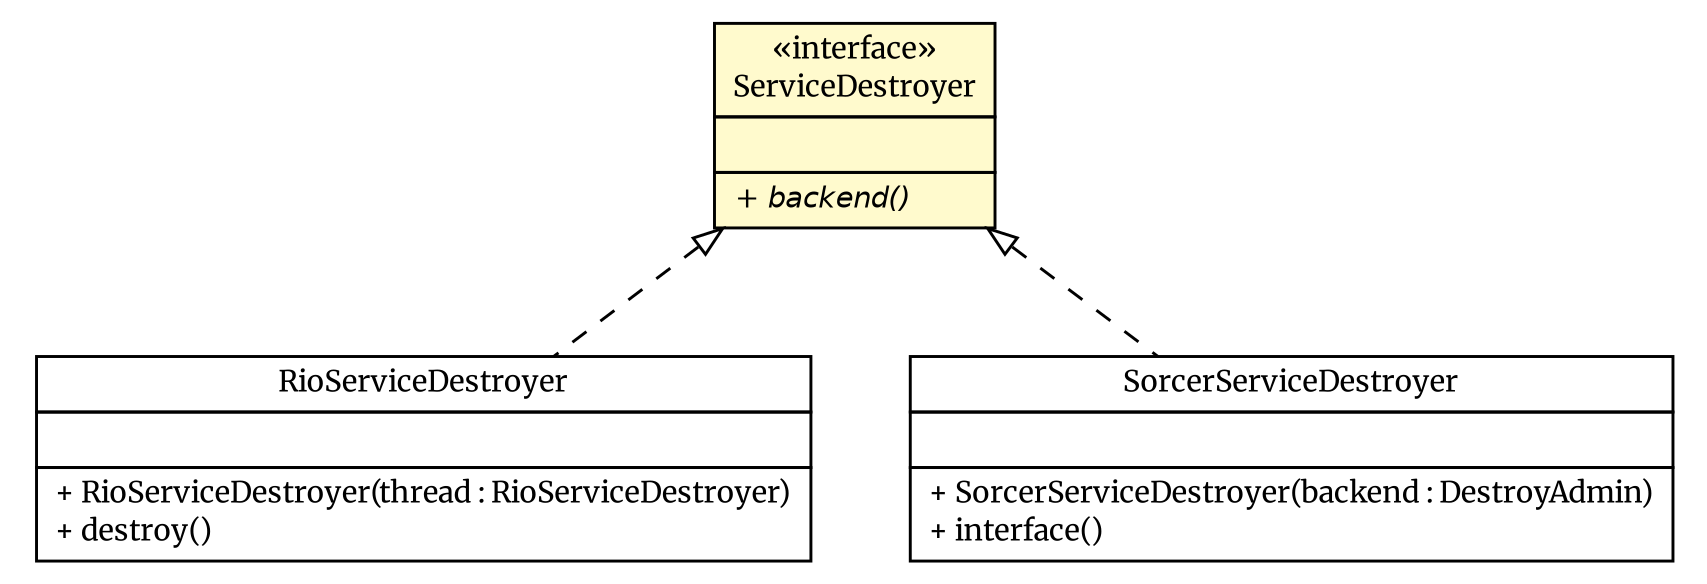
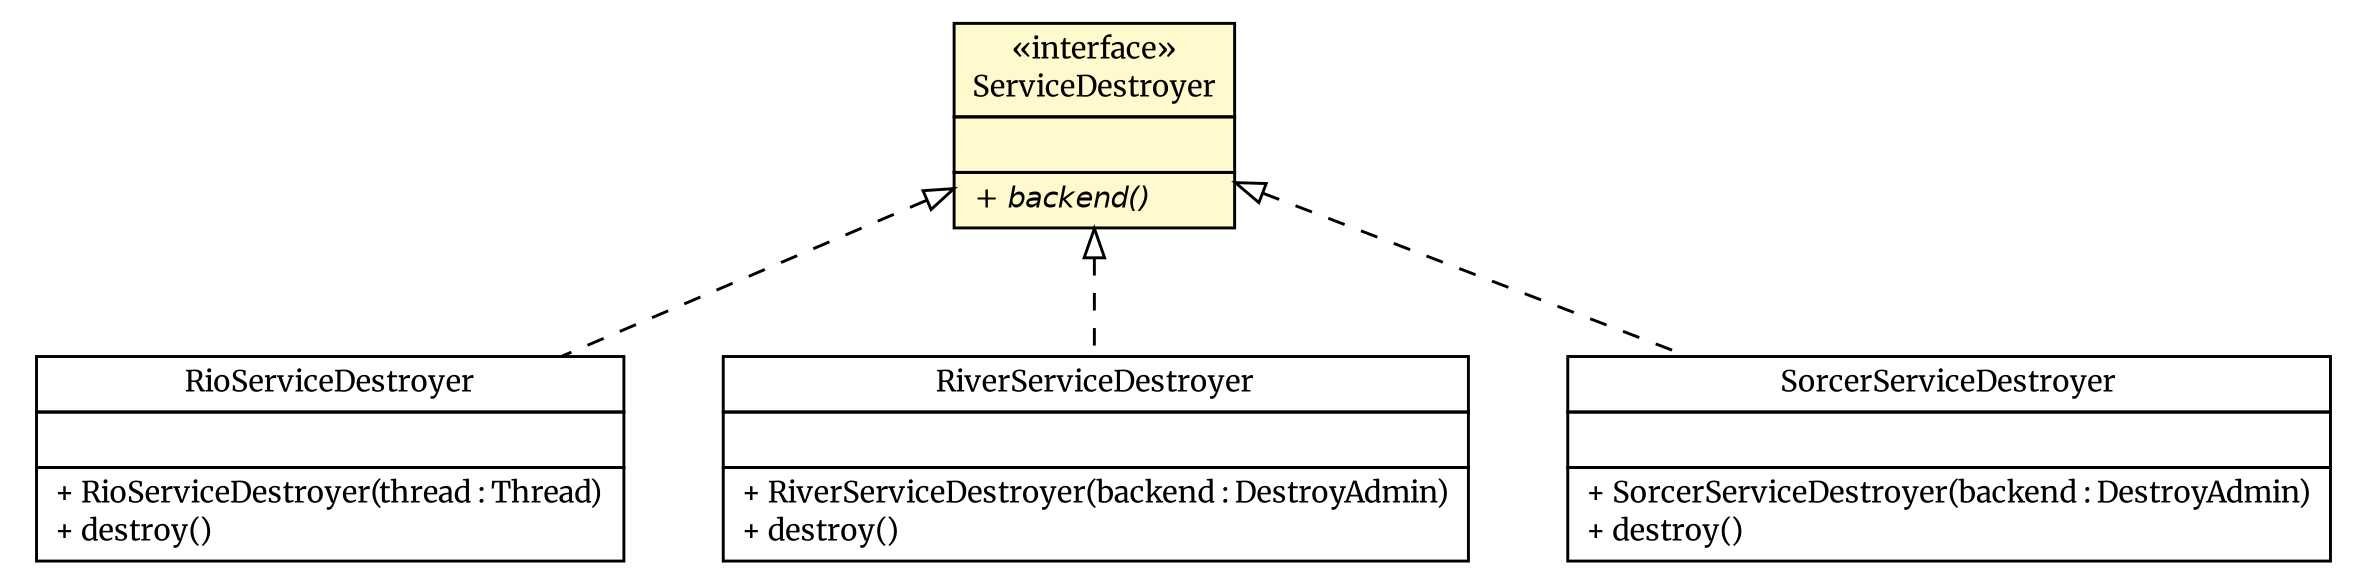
node "RiverServiceDestroyer": added
node "RioServiceDestroyer": text "+ RioServiceDestroyer(thread : RioServiceDestroyer)" -> "+ RioServiceDestroyer(thread : Thread)"
node "SorcerServiceDestroyer": text "+ interface()" -> "+ destroy()"
